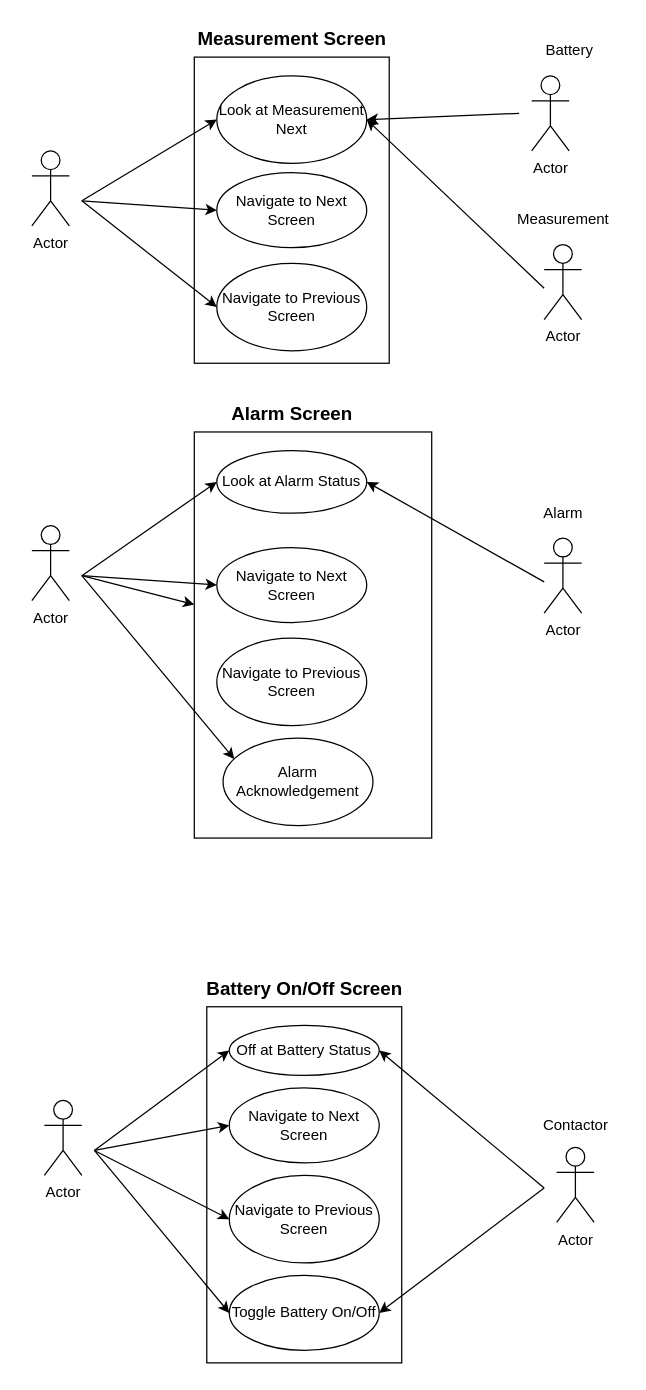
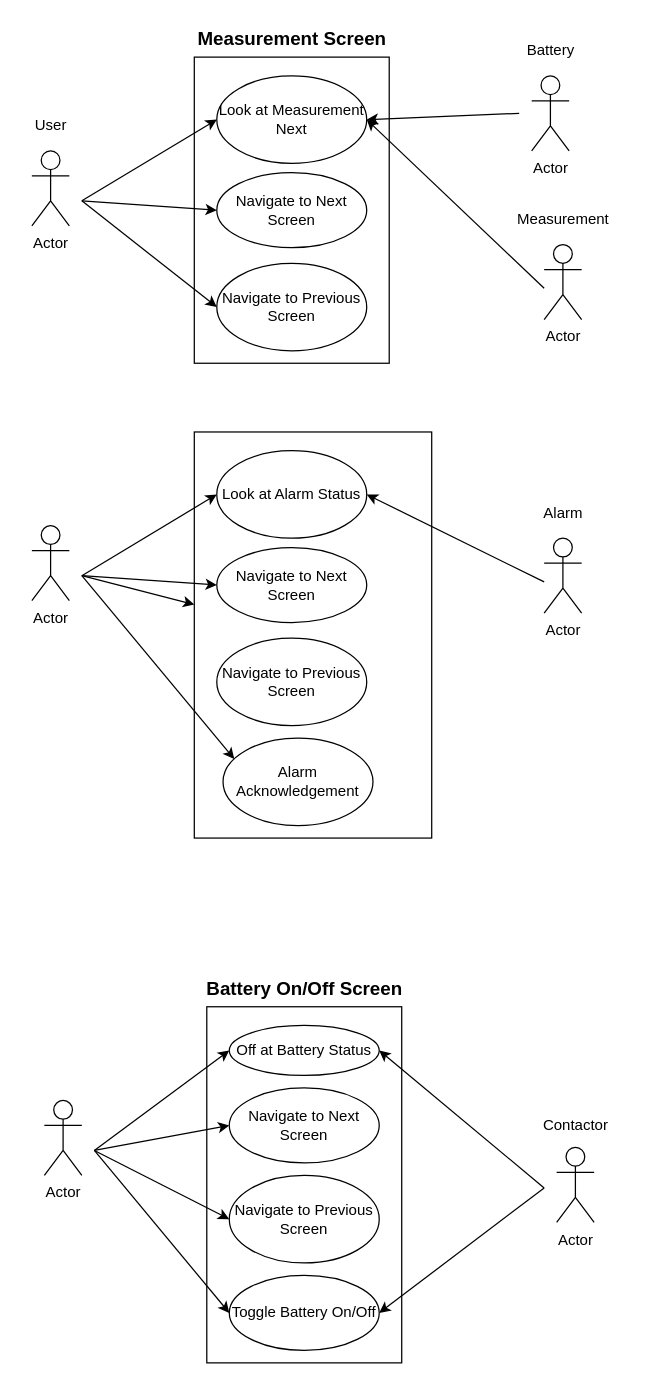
node "Battery": moved (569, 51) -> (551, 51)
node "User": added
node "Alarm Screen": removed
node "Look at Alarm Status": size 150x63 -> 150x88
